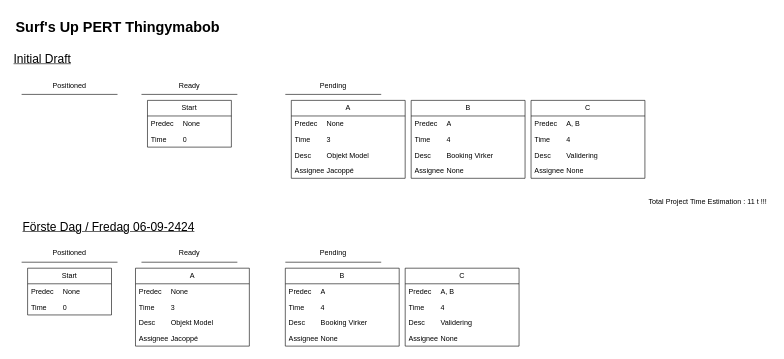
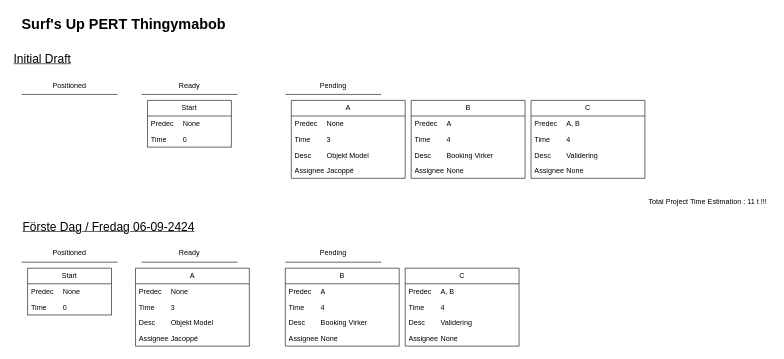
node "Surf's Up PERT Thingymabob": moved (117, 27) -> (123, 24)
